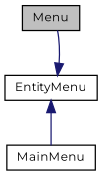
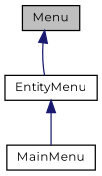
edge "Menu" -> "EntityMenu": reversed
